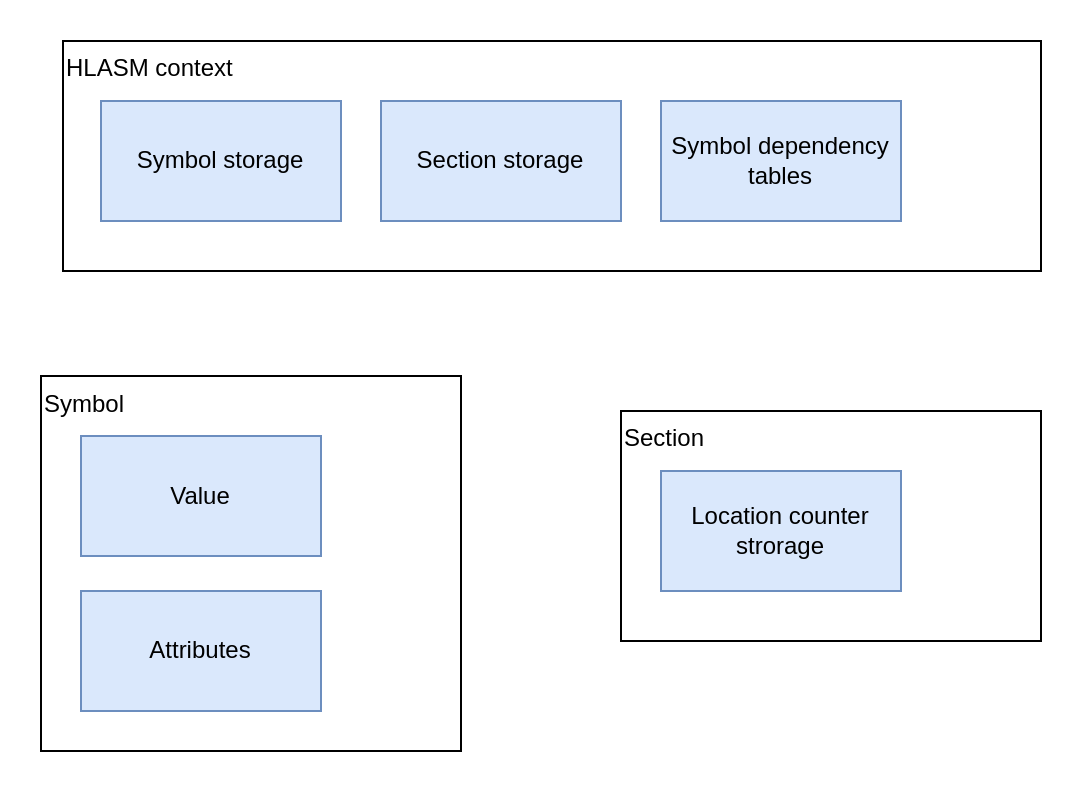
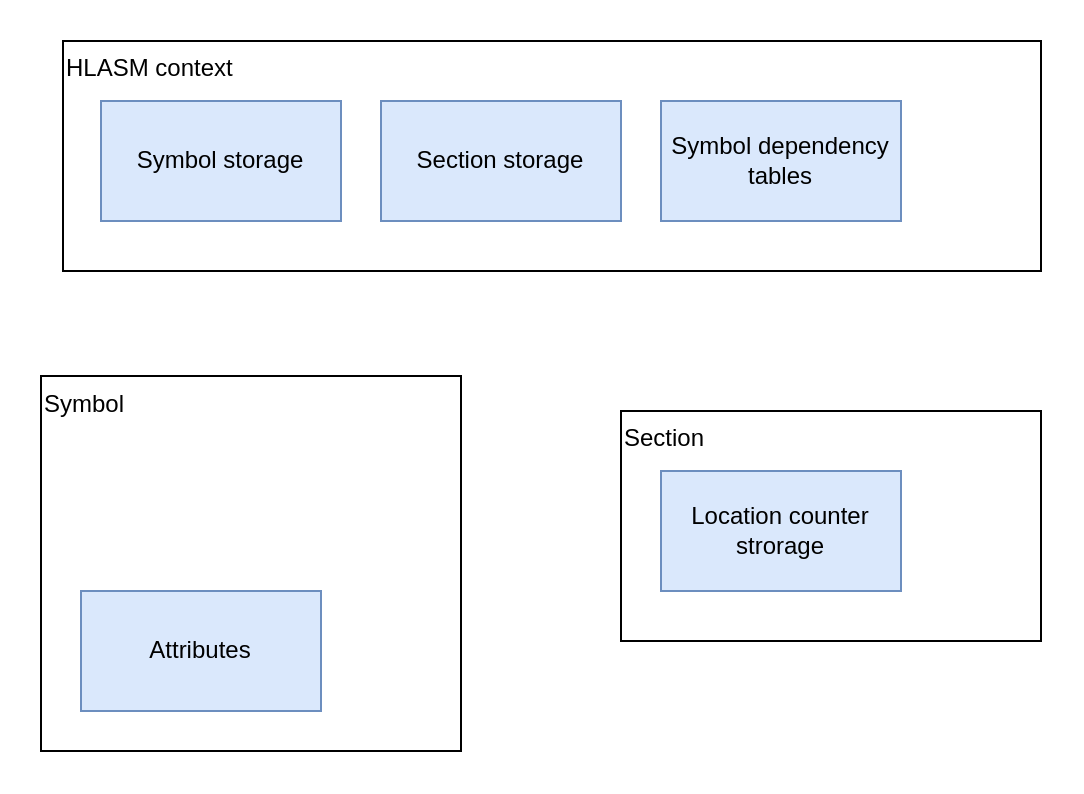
node "Value": removed
